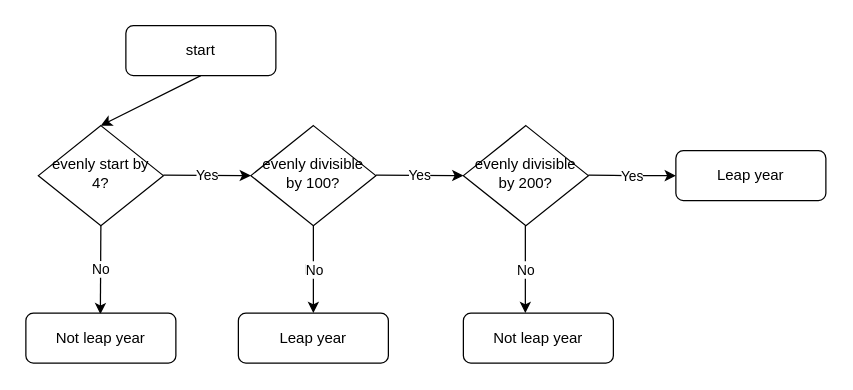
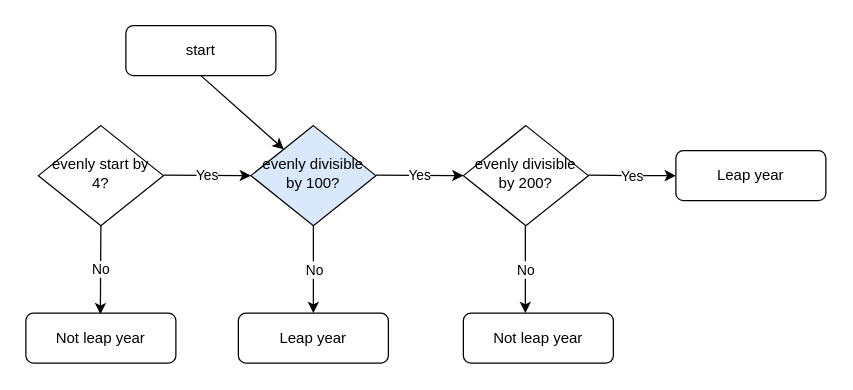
edge "start" -> "evenly start by 4?": now "start" -> "evenly divisible by 100?"
node "evenly divisible by 100?": fillcolor #ffffff -> #dae8fc
